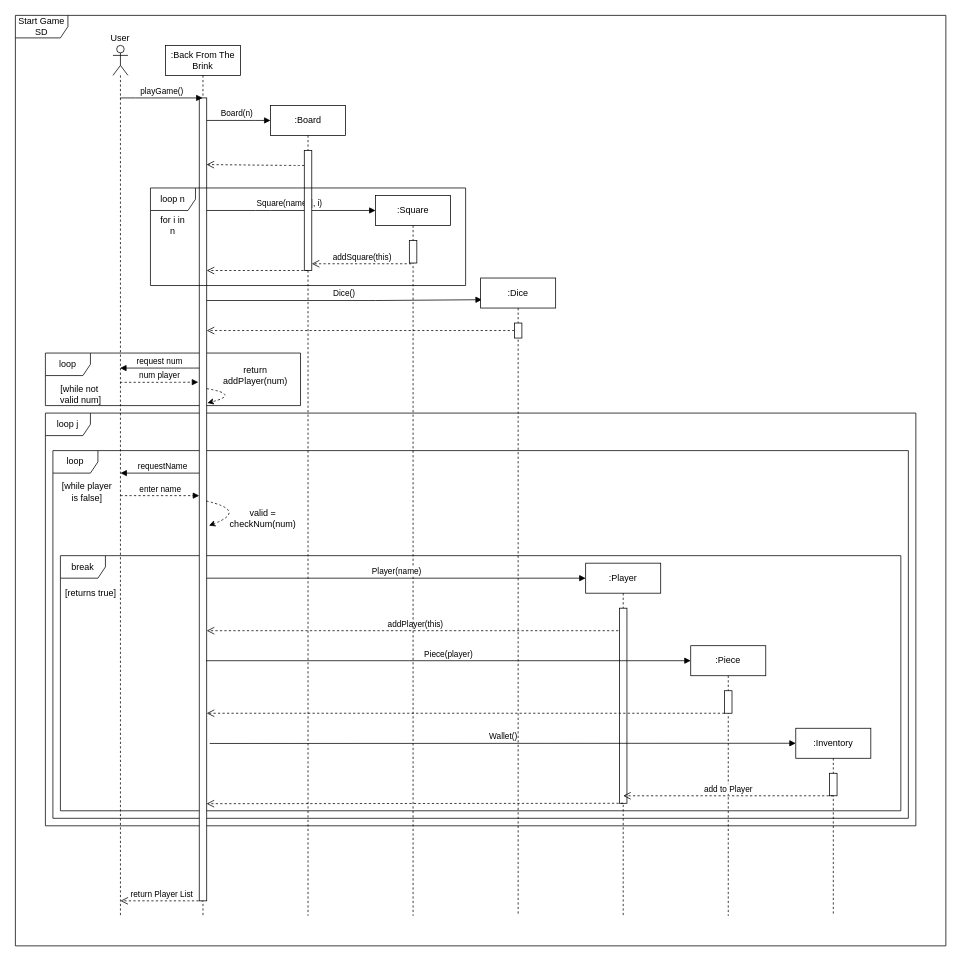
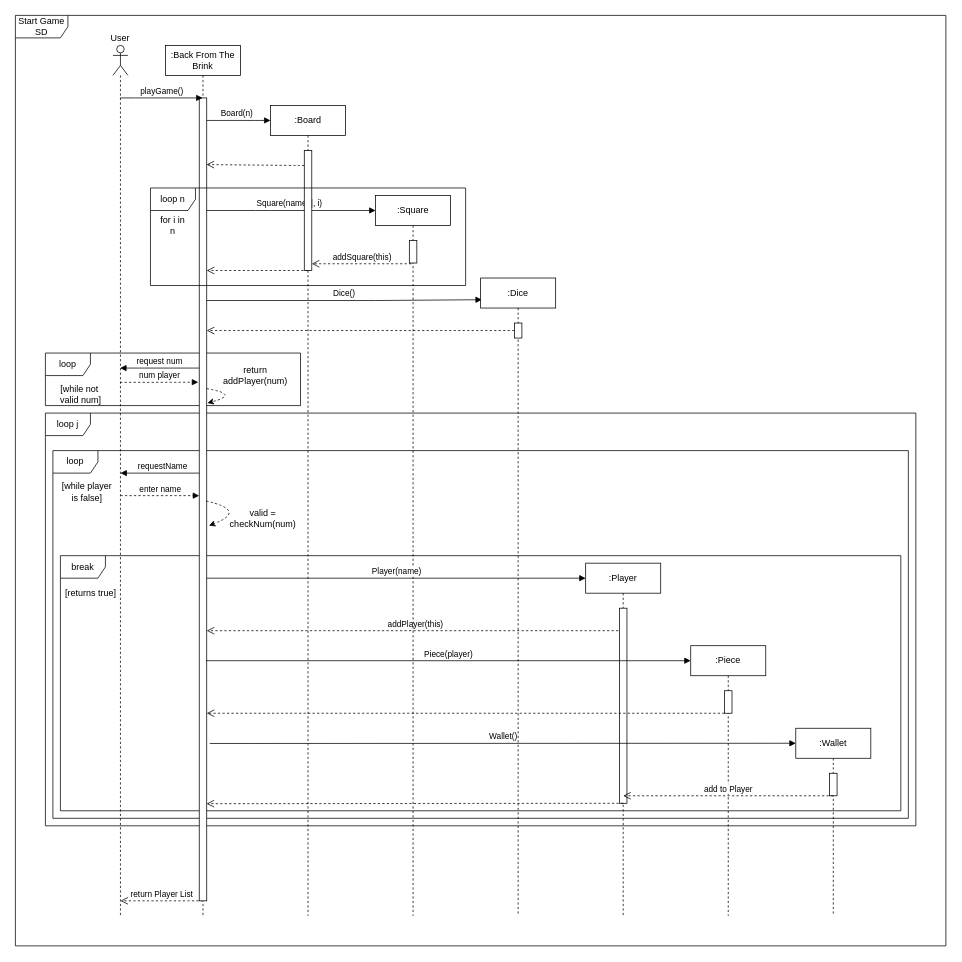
node ":Inventory": label ":Inventory" -> ":Wallet"
